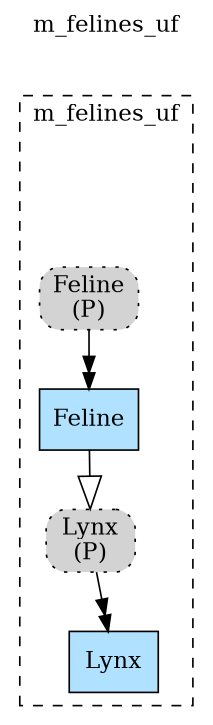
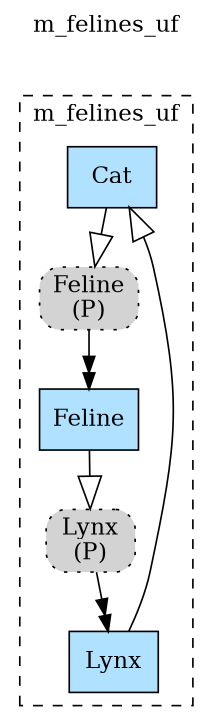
node "Cat": added
